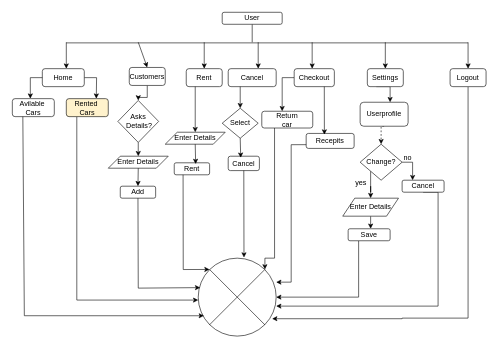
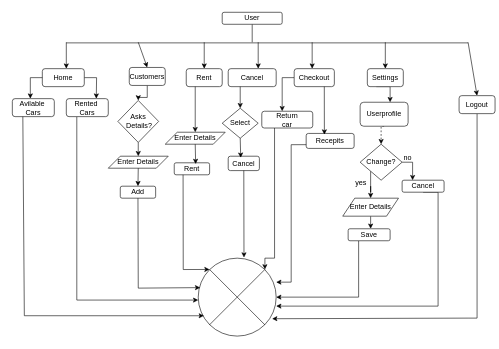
node "Logout": moved (468, 78) -> (477, 105)
node "Rented Cars": fillcolor #fff2cc -> #ffffff
